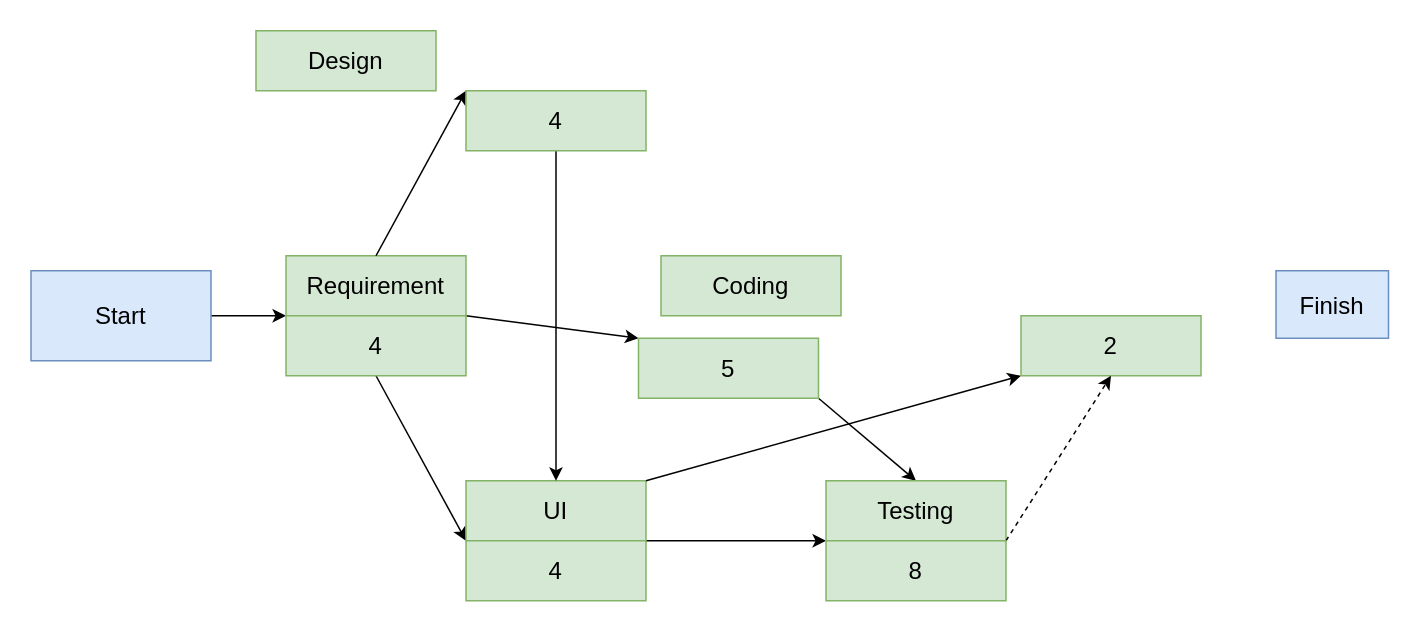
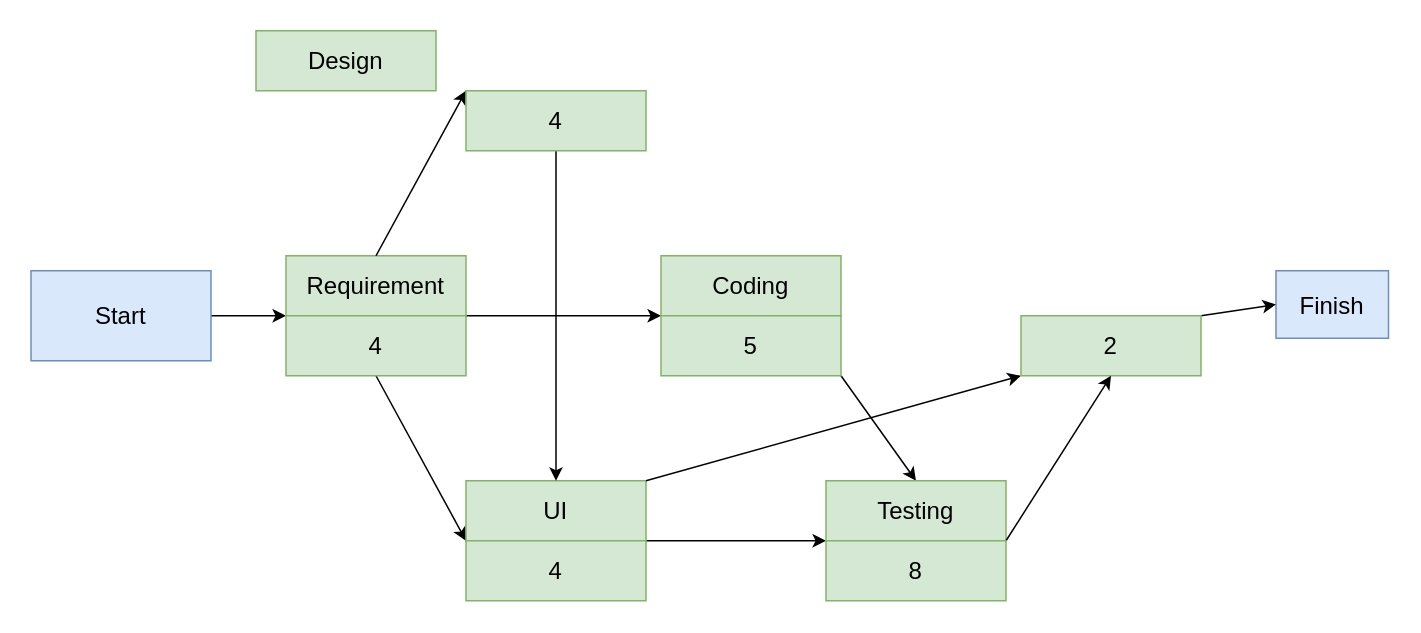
edge "2" -> "Finish": added
node "5": moved (728, 368) -> (751, 346)
edge "8" -> "2": style dashed -> solid
